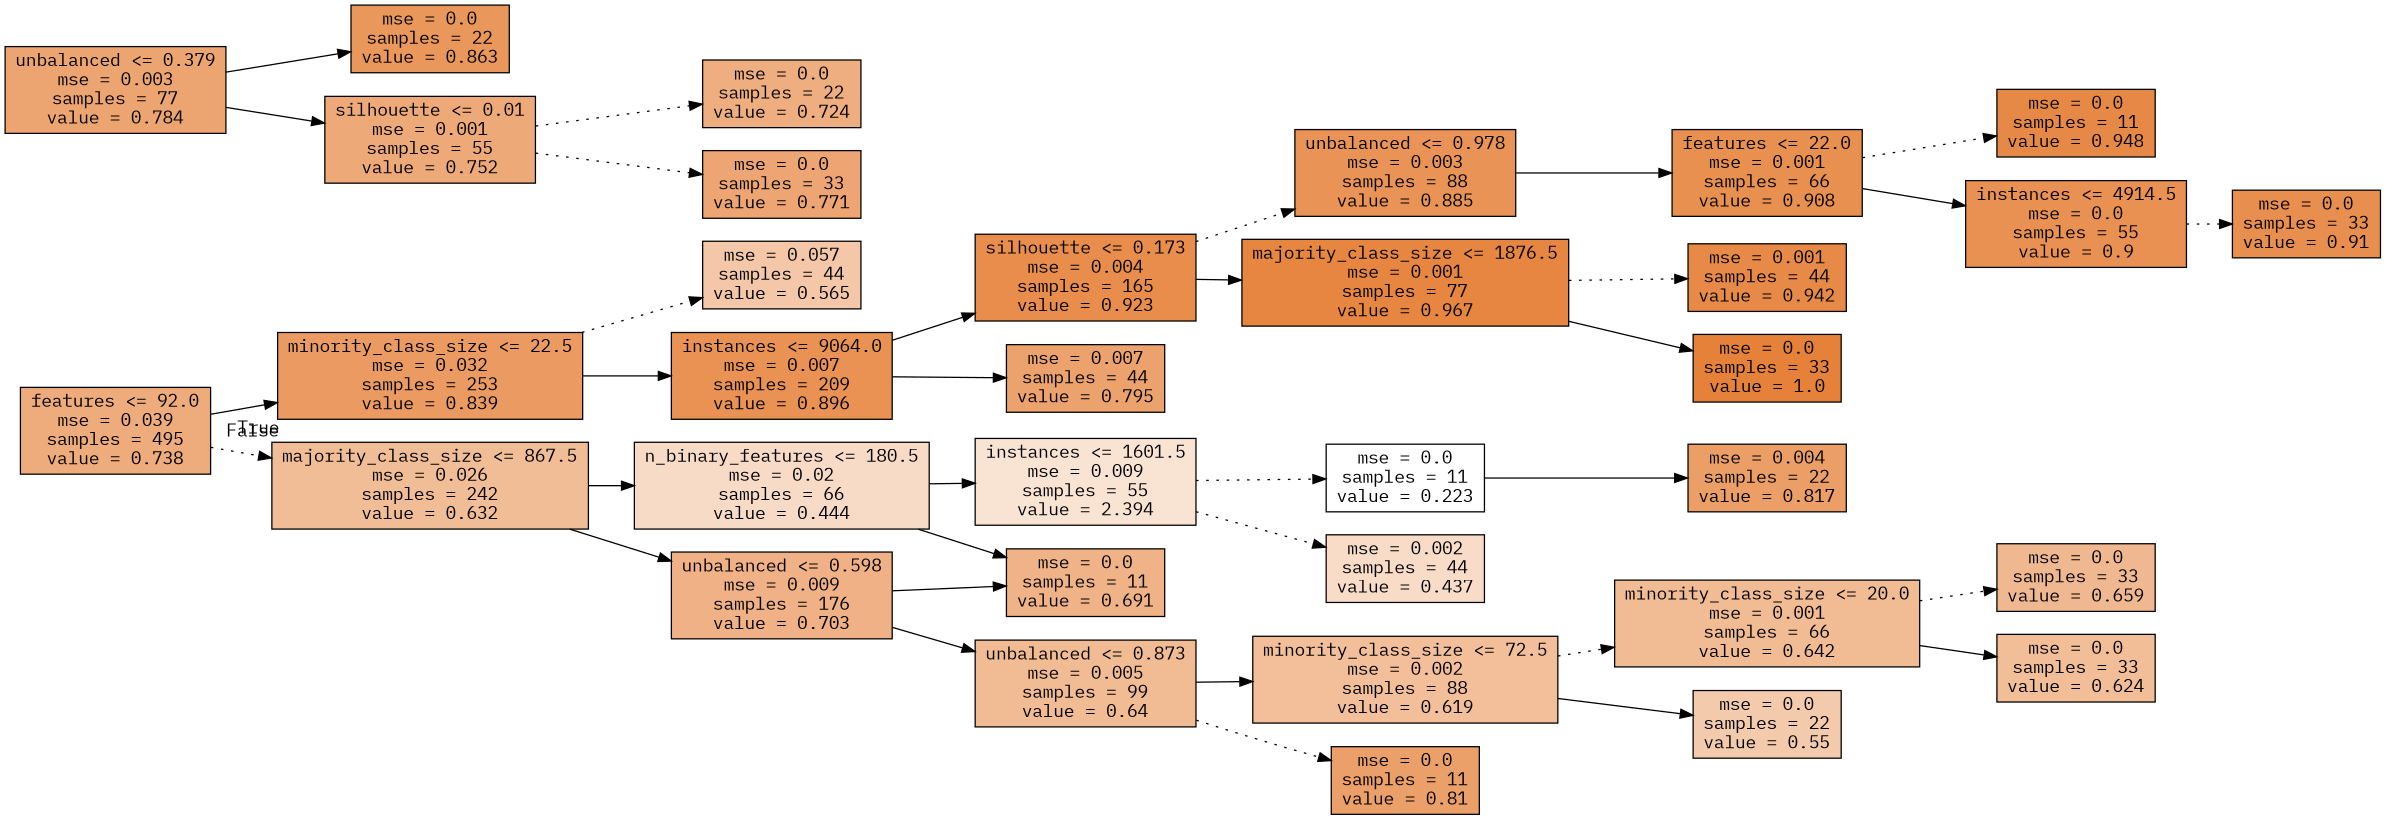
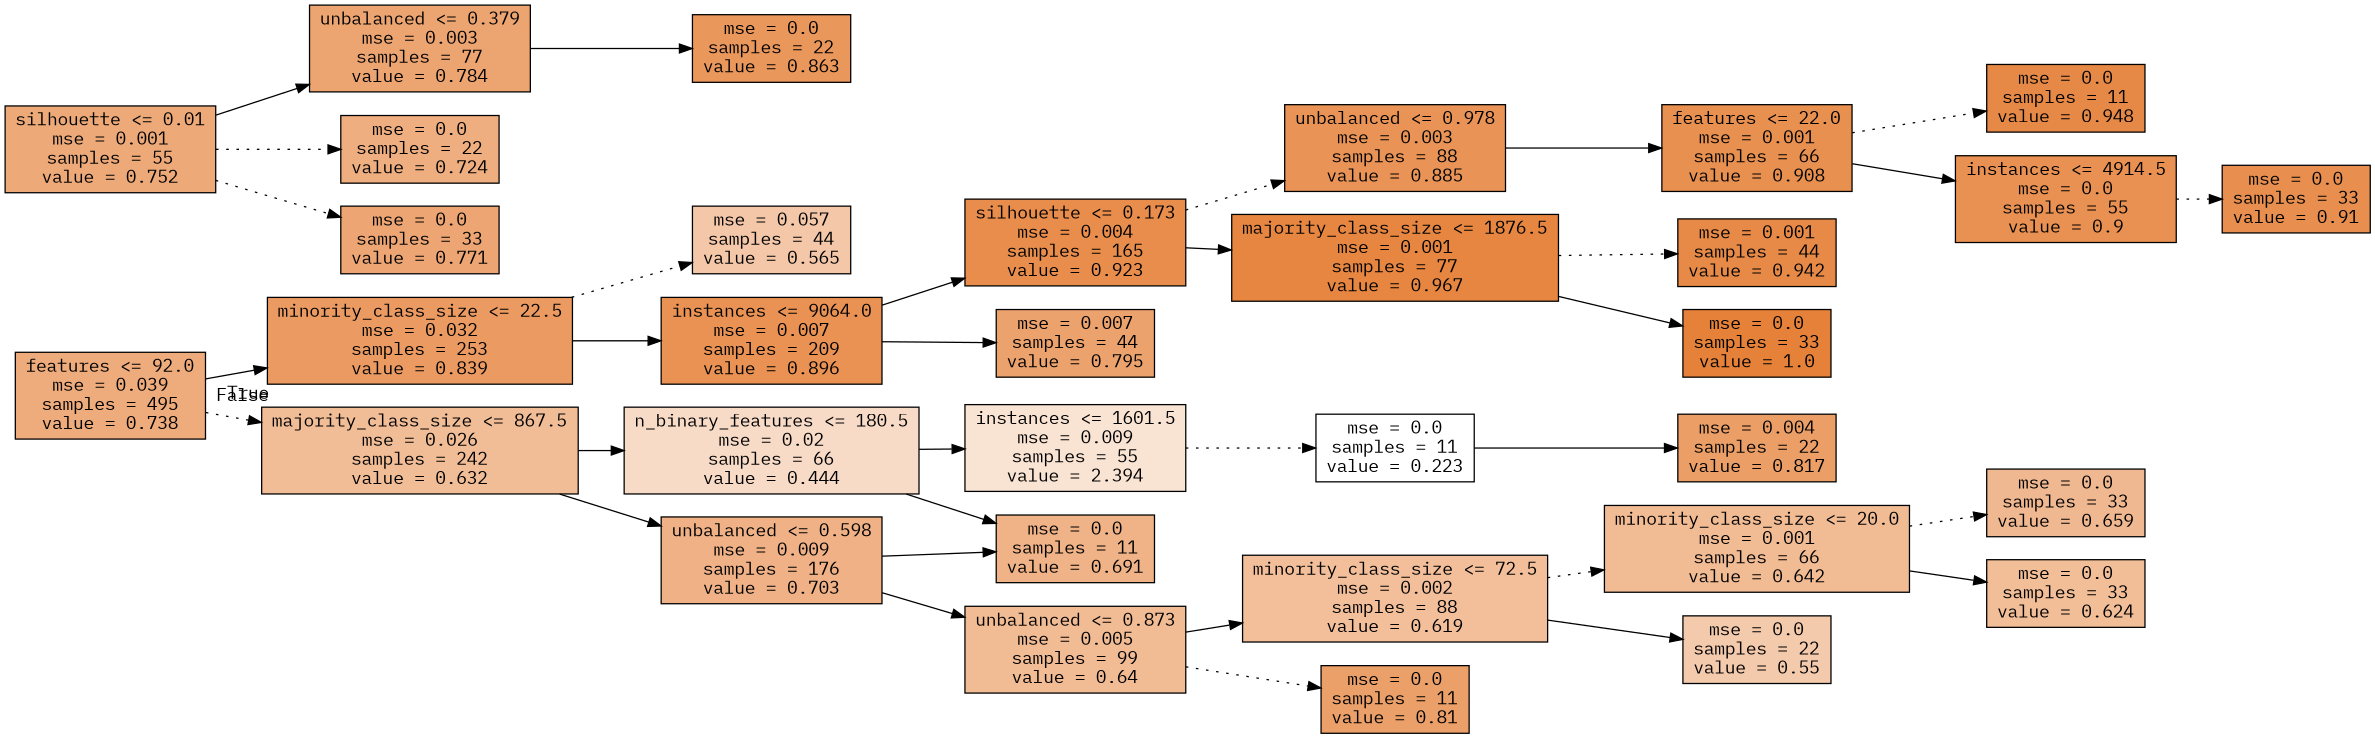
edge "unbalanced <= 0.379 mse = 0.003 samples = 77 value = 0.784" -> "silhouette <= 0.01 mse = 0.001 samples = 55 value = 0.752": reversed
node "mse = 0.002 samples = 44 value = 0.437": removed
